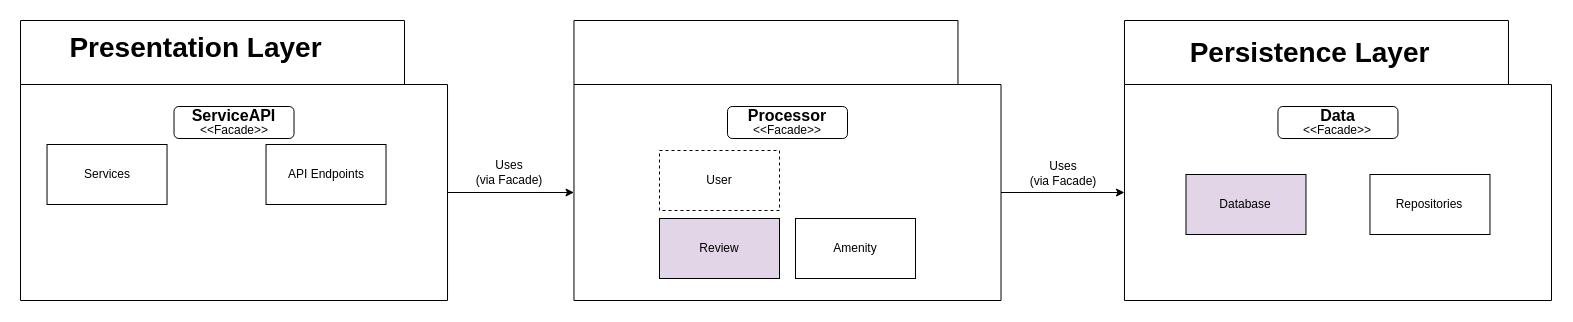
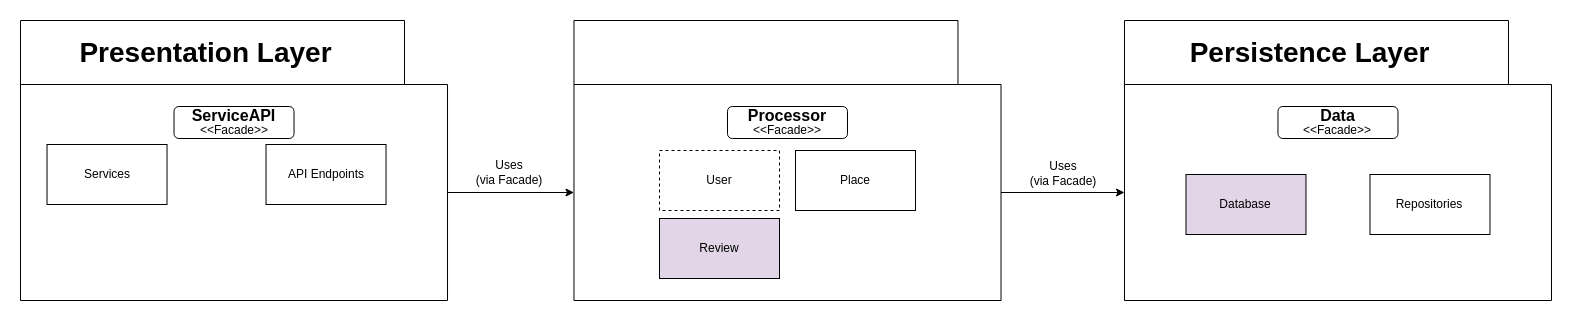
node "Presentation Layer": moved (196, 48) -> (206, 53)
node "Place": added
node "Amenity": removed
